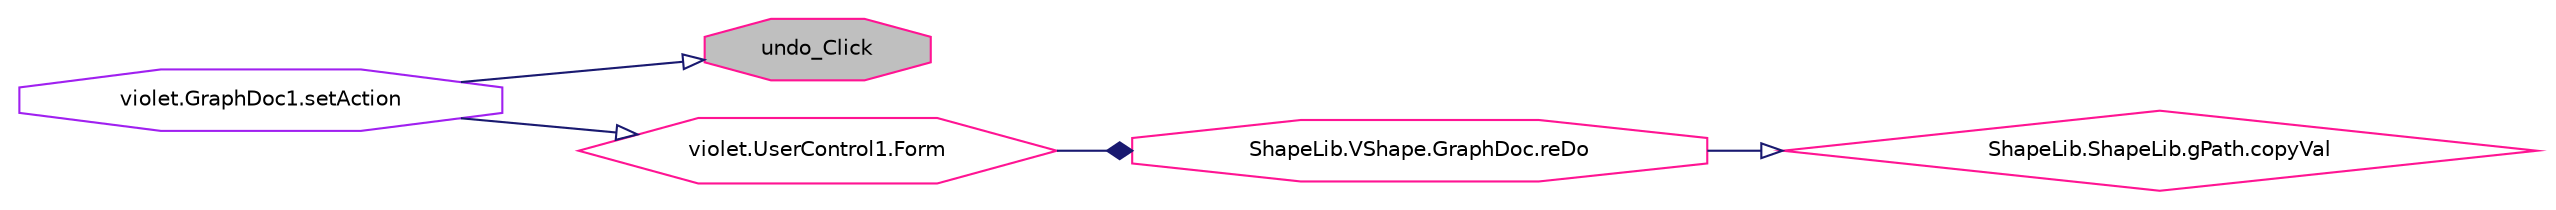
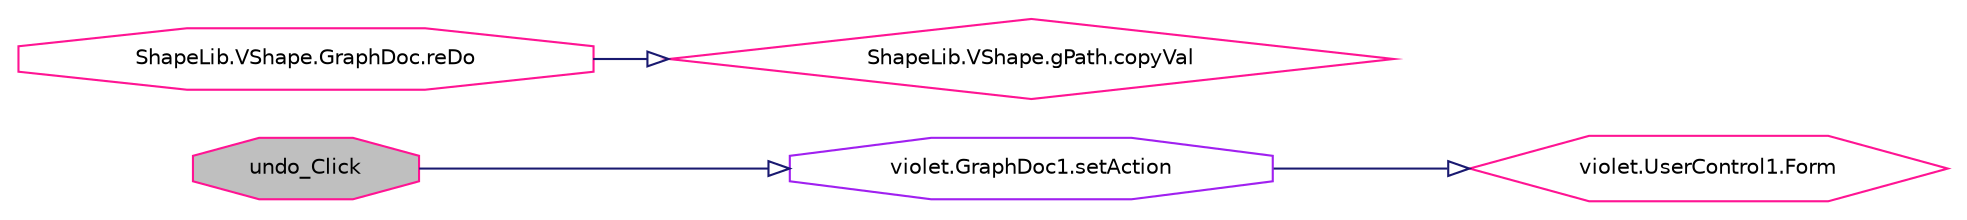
edge "violet.GraphDoc1.setAction" -> "undo_Click": reversed
edge "violet.UserControl1.Form" -> "ShapeLib.VShape.GraphDoc.reDo": removed
node "ShapeLib.ShapeLib.gPath.copyVal": label "ShapeLib.ShapeLib.gPath.copyVal" -> "ShapeLib.VShape.gPath.copyVal"
